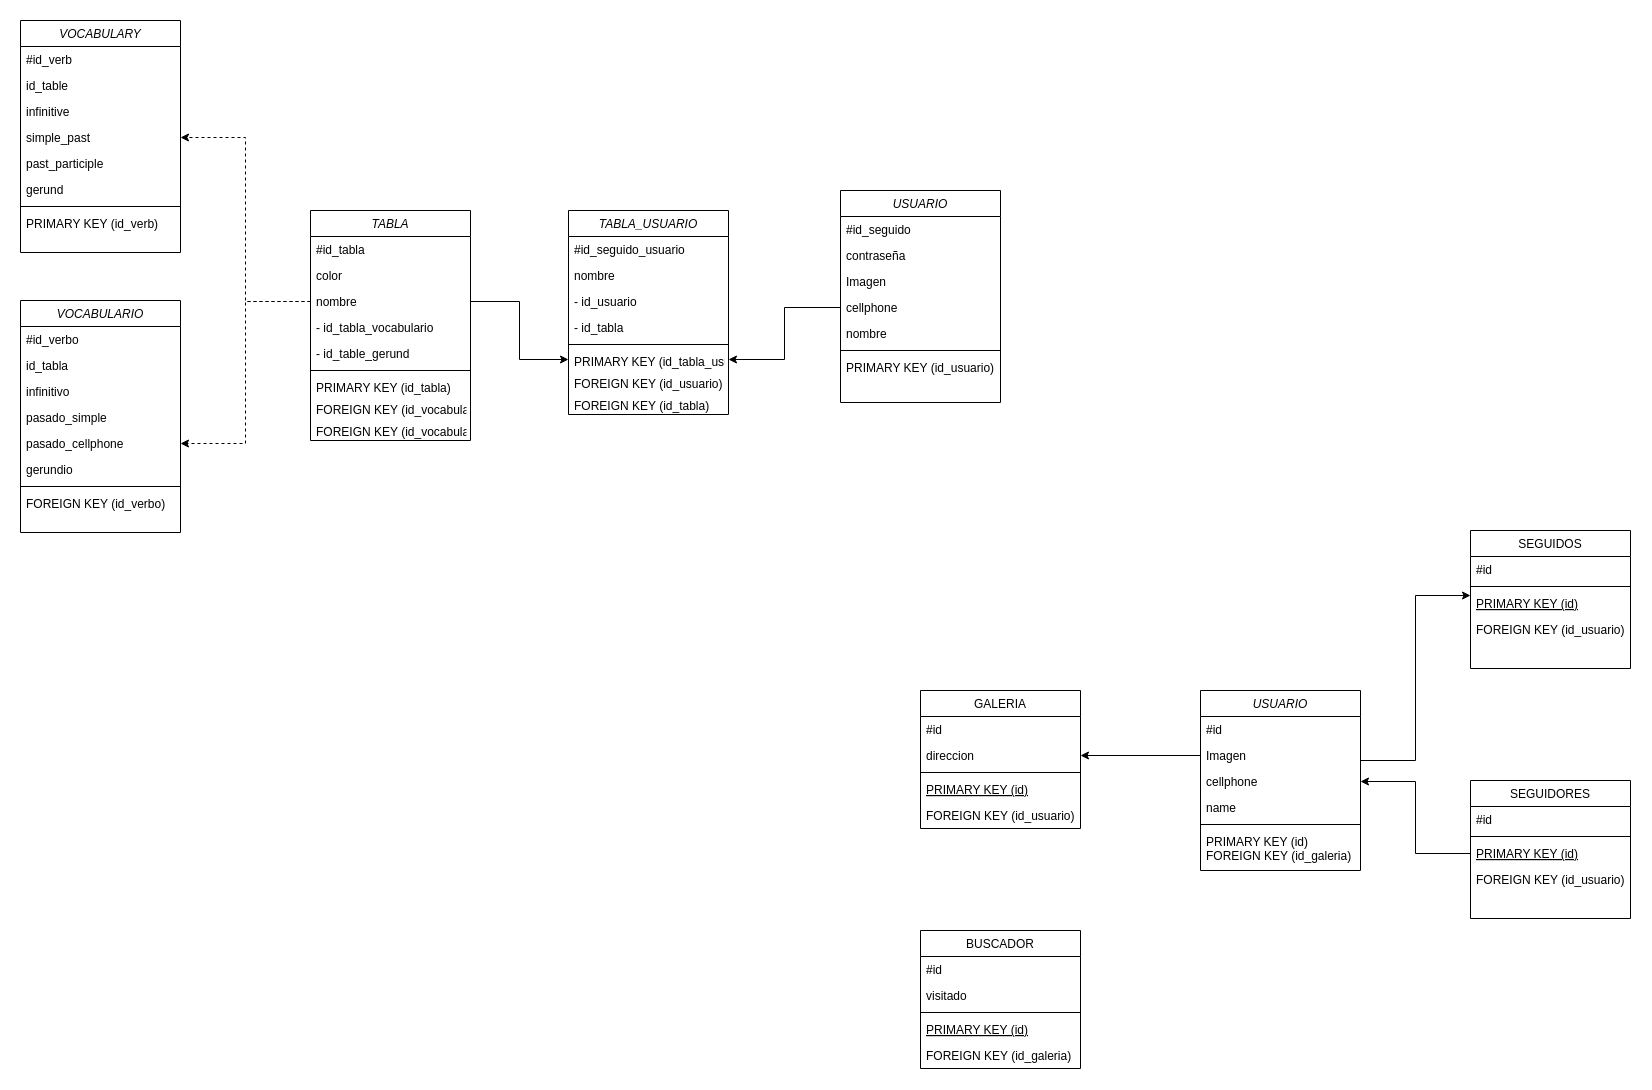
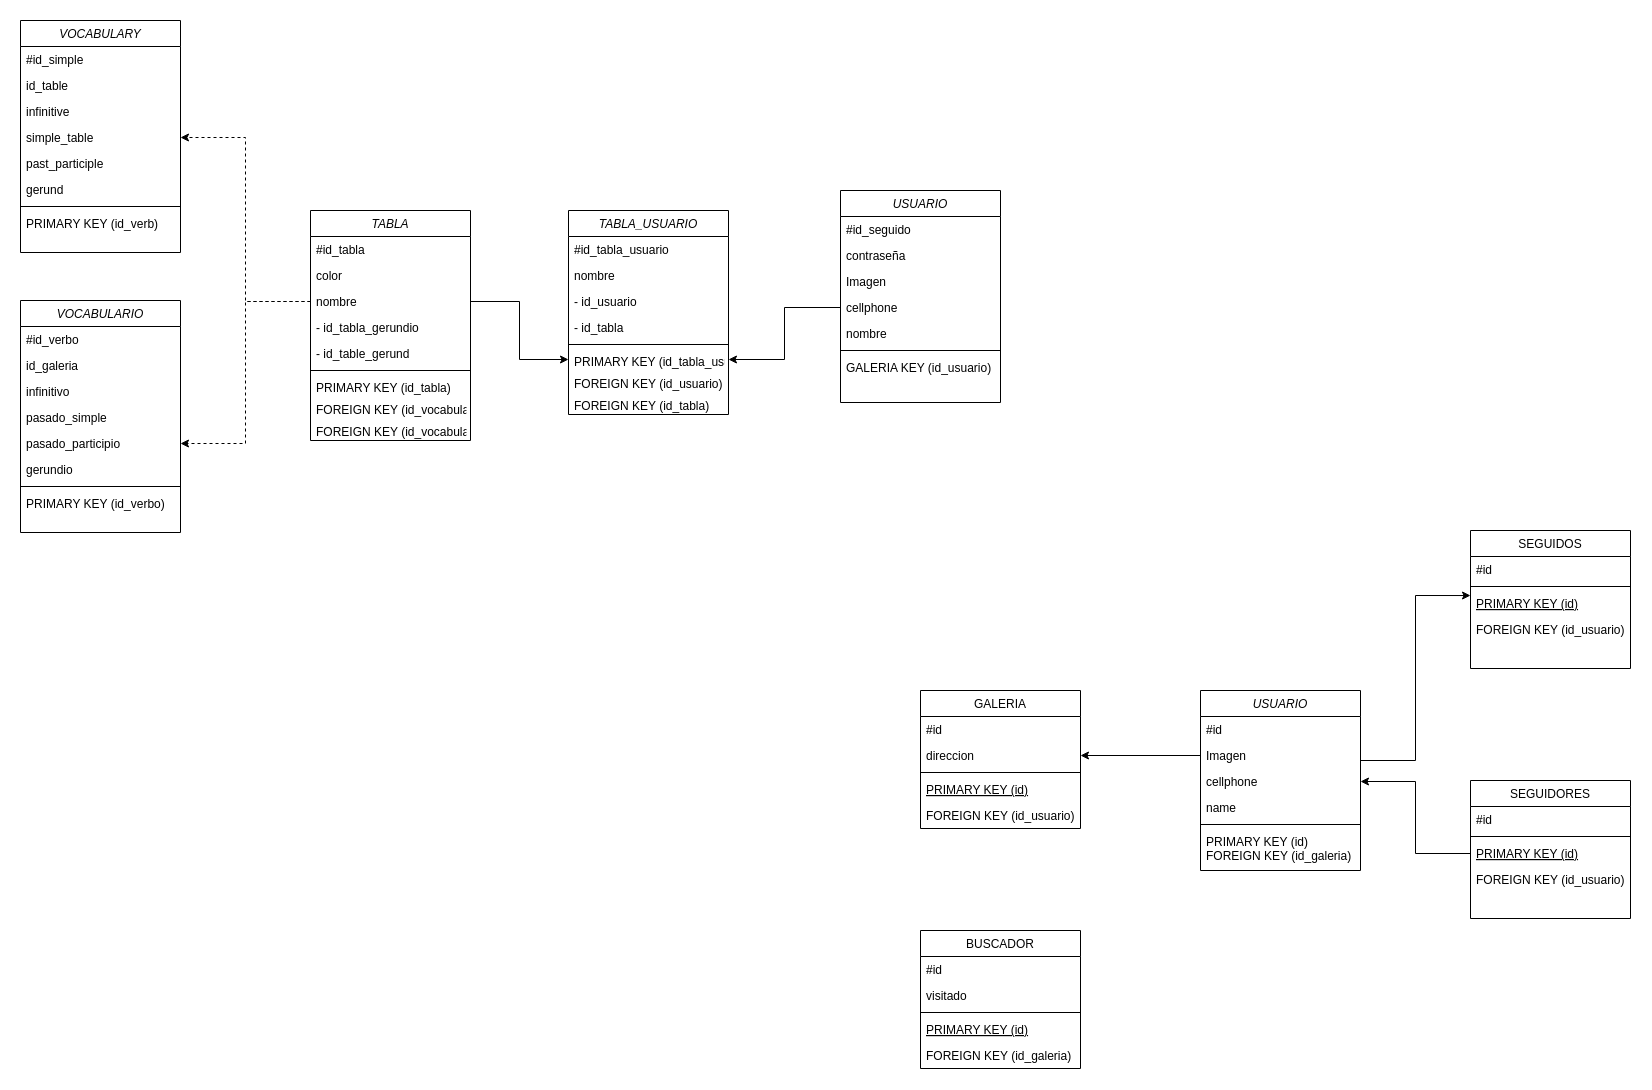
node "#id_verb": label "#id_verb" -> "#id_simple"
node "simple_past": label "simple_past" -> "simple_table"
node "#id_seguido_usuario": label "#id_seguido_usuario" -> "#id_tabla_usuario"
node "- id_tabla_vocabulario": label "- id_tabla_vocabulario" -> "- id_tabla_gerundio"
node "id_tabla": label "id_tabla" -> "id_galeria"
node "PRIMARY KEY (id_usuario)": label "PRIMARY KEY (id_usuario)" -> "GALERIA KEY (id_usuario)"
node "pasado_cellphone": label "pasado_cellphone" -> "pasado_participio"
node "FOREIGN KEY (id_verbo)": label "FOREIGN KEY (id_verbo)" -> "PRIMARY KEY (id_verbo)"
